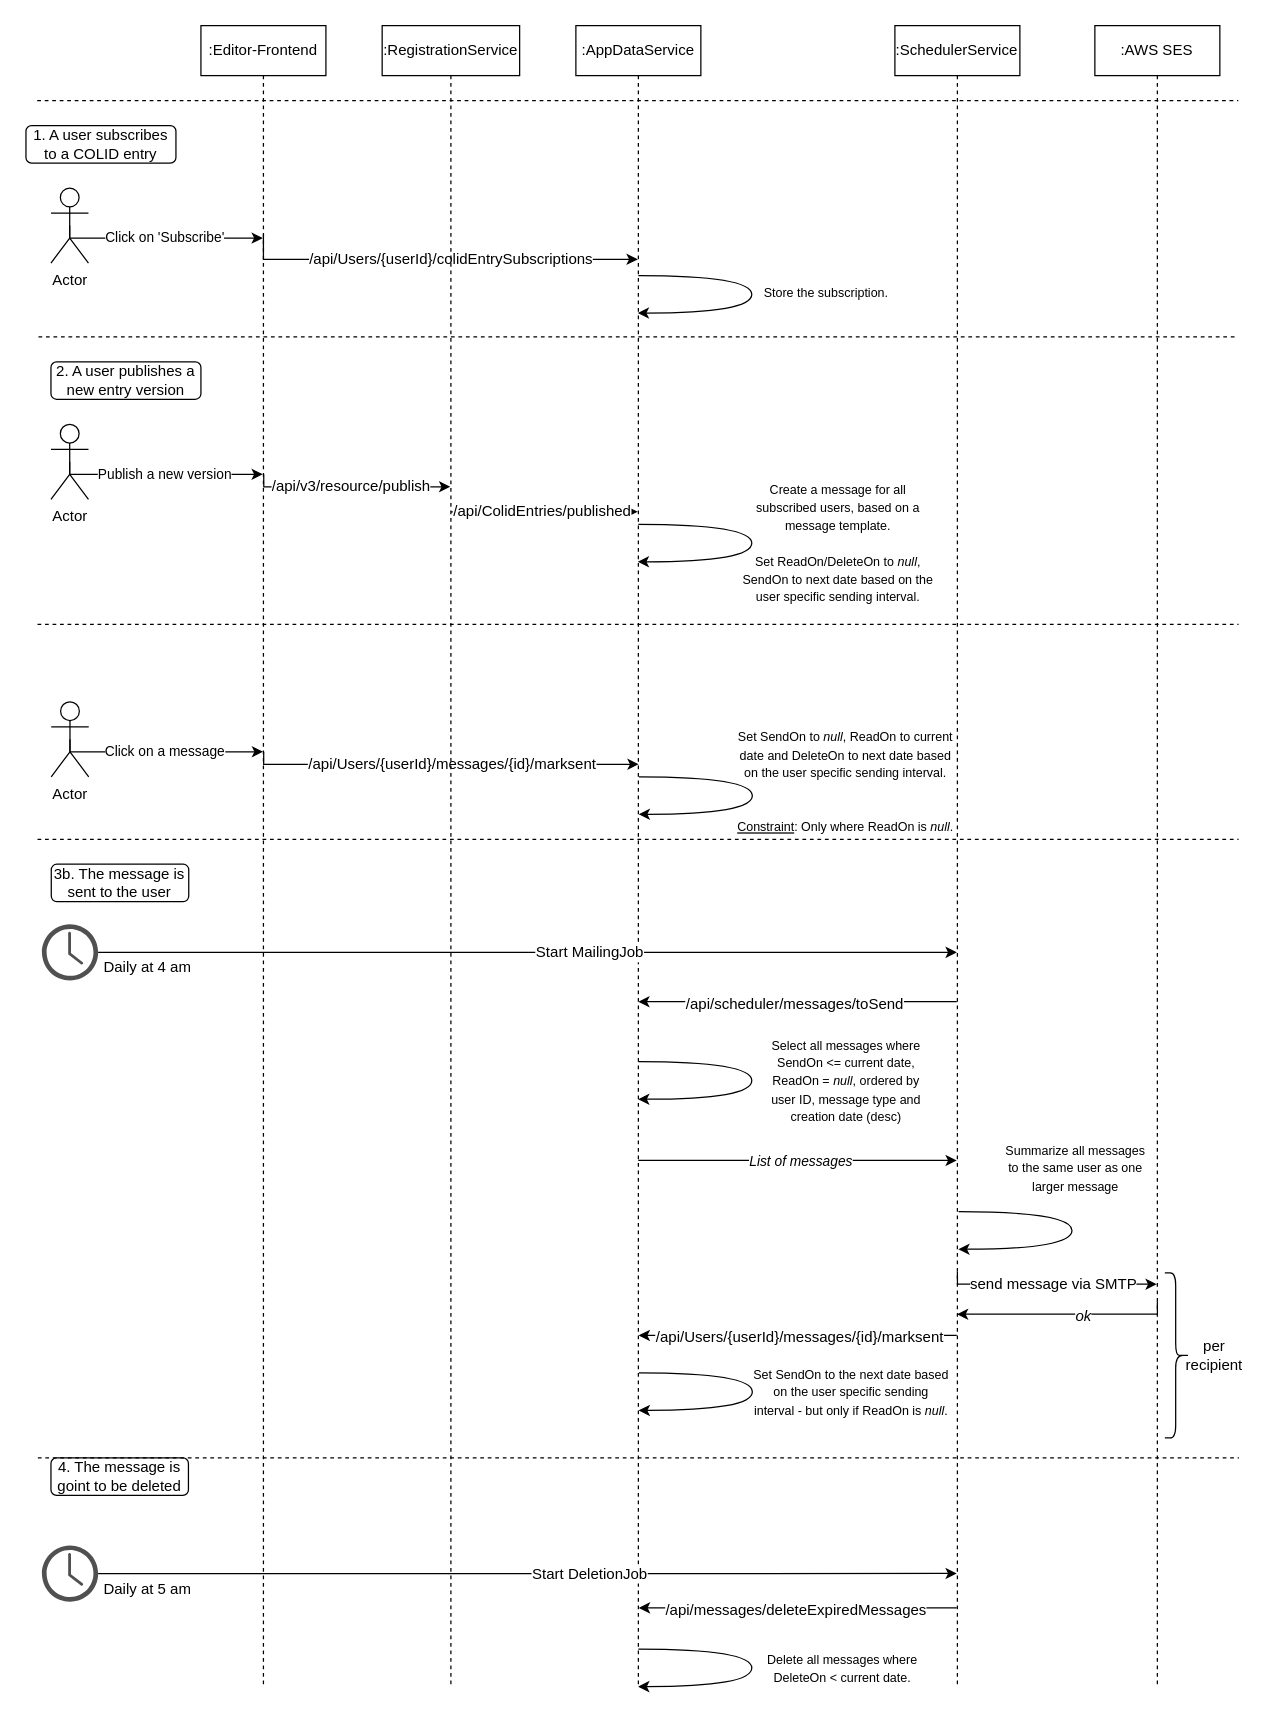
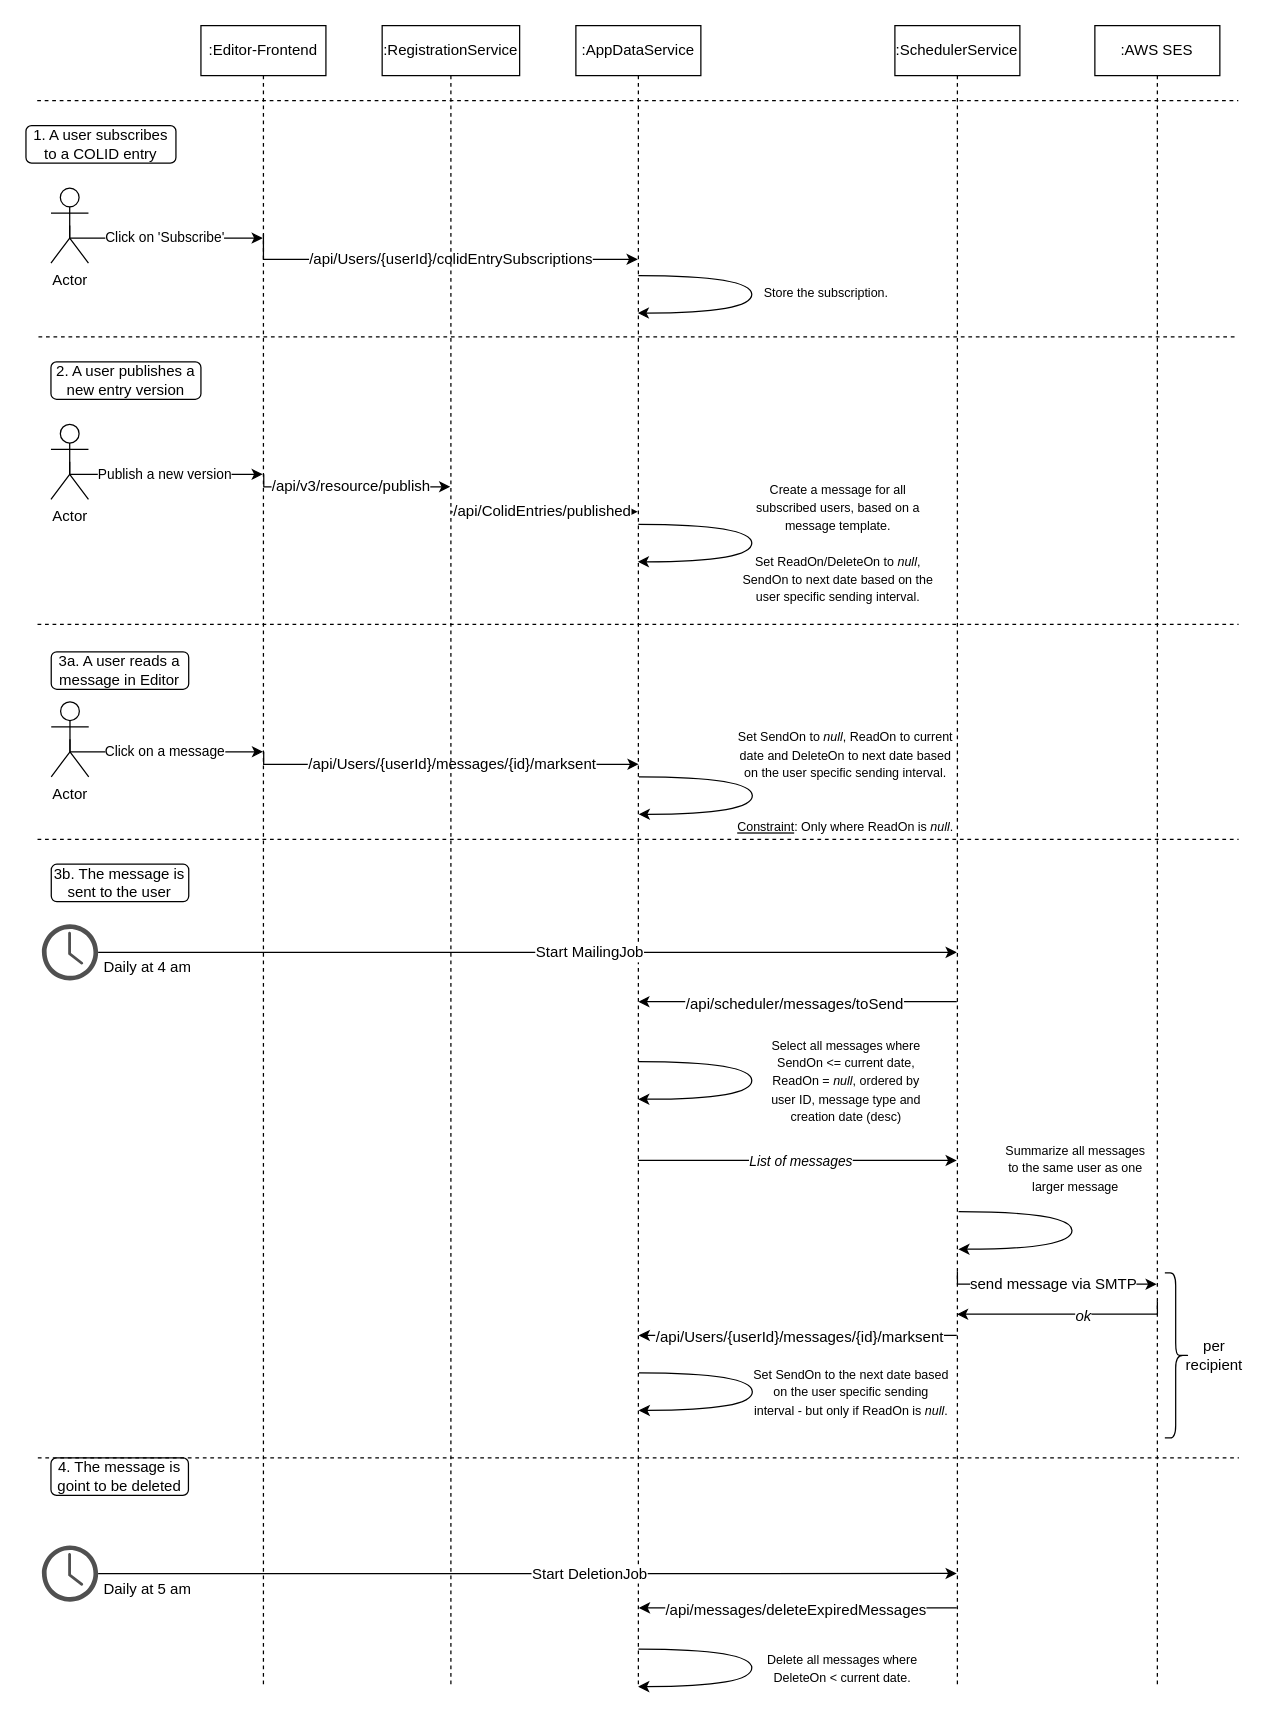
node "3a. A user reads a message in Editor": added
